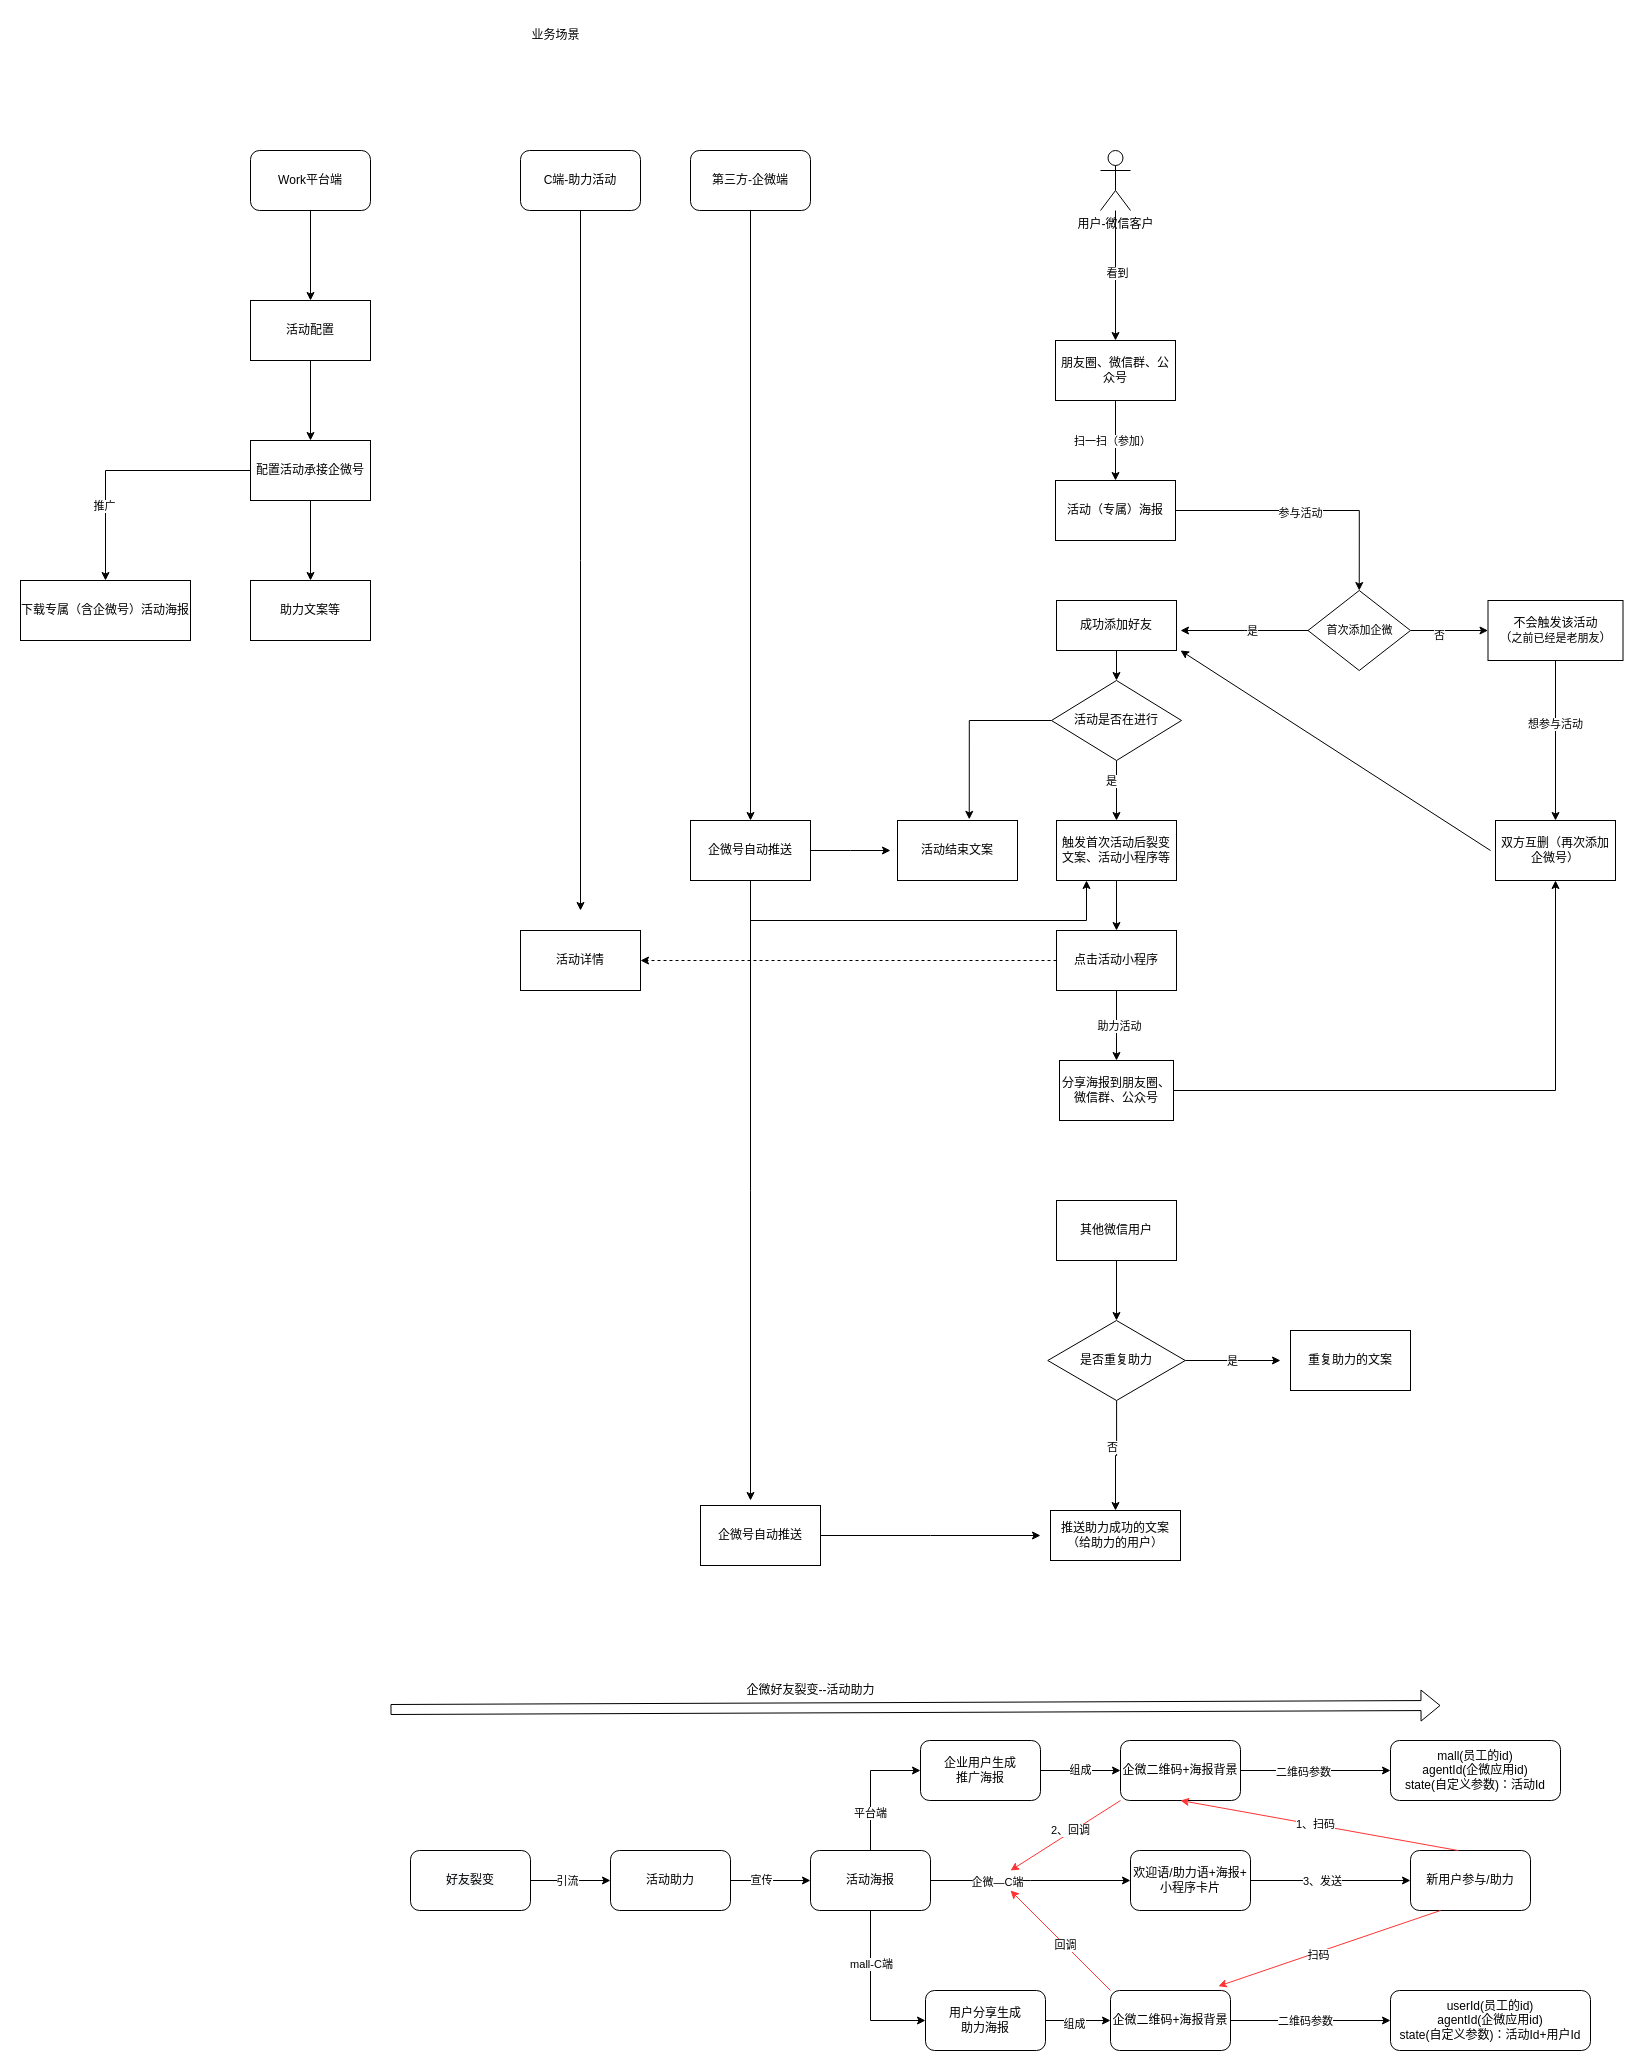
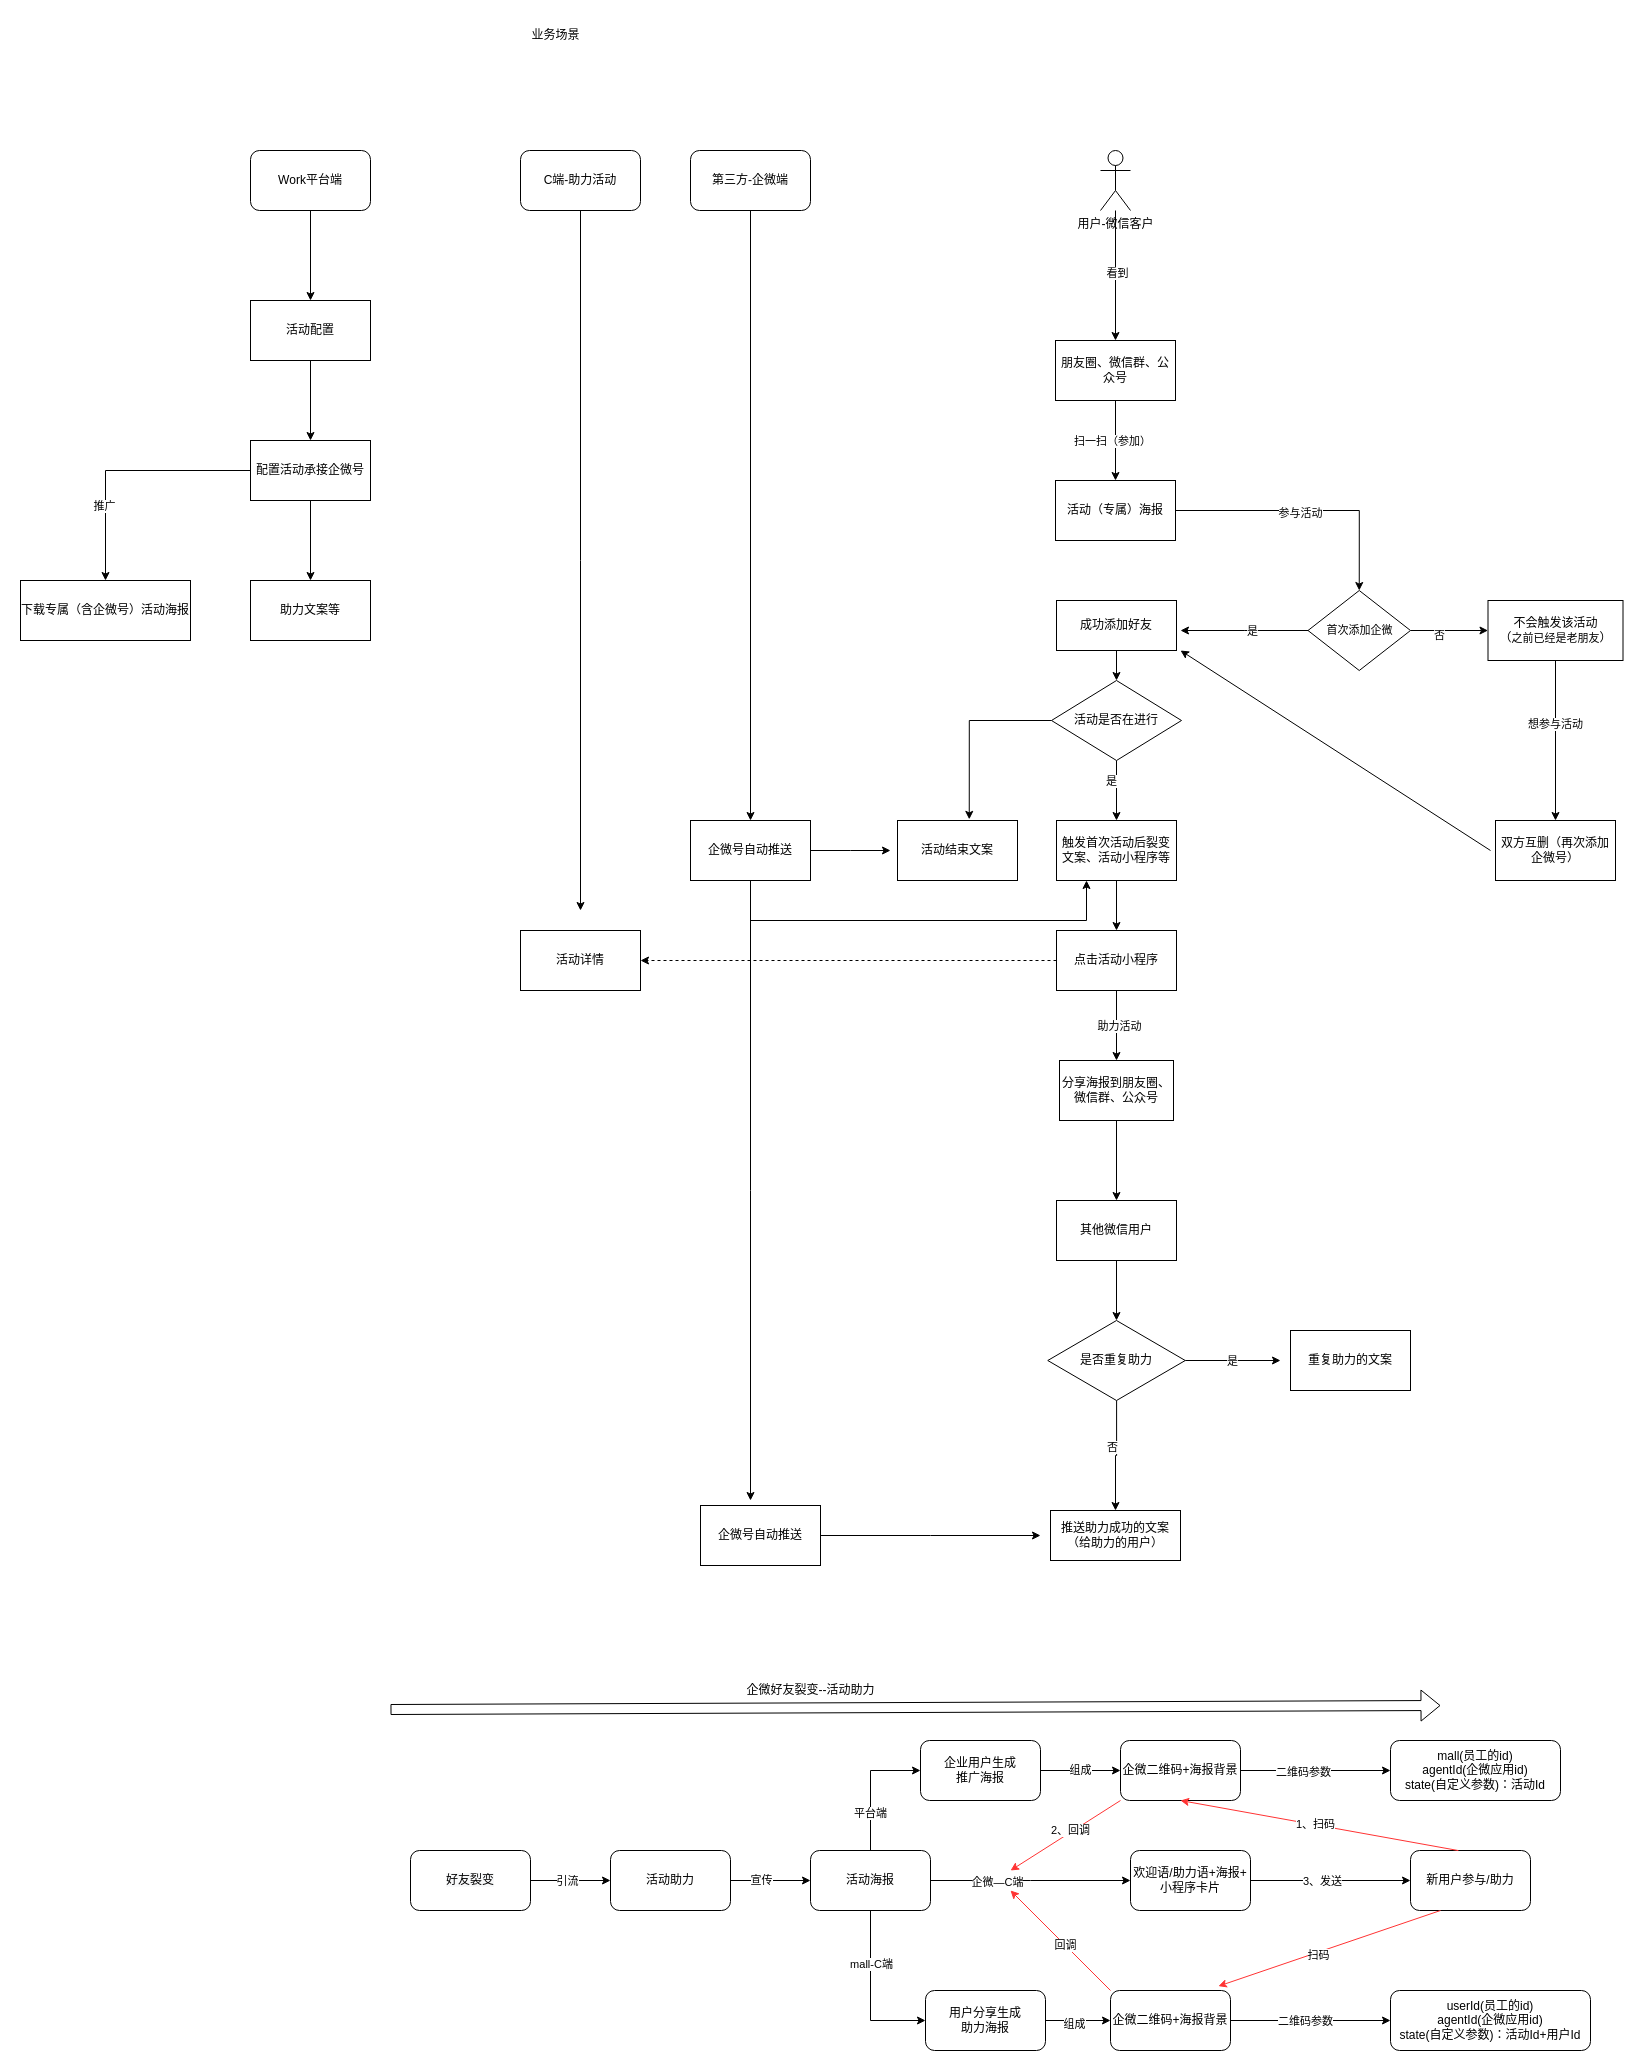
edge "分享海报到朋友圈、微信群、公众号" -> "双方互删（再次添加企微号）": now "分享海报到朋友圈、微信群、公众号" -> "其他微信用户"
